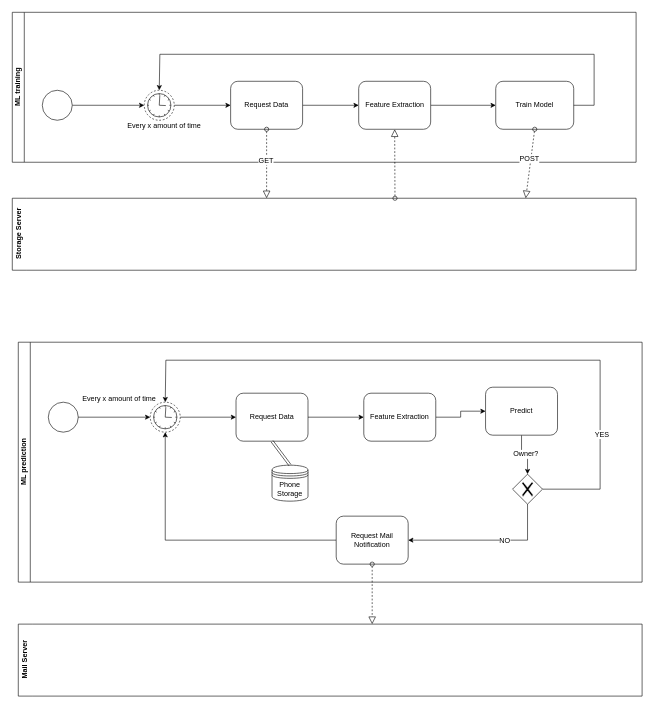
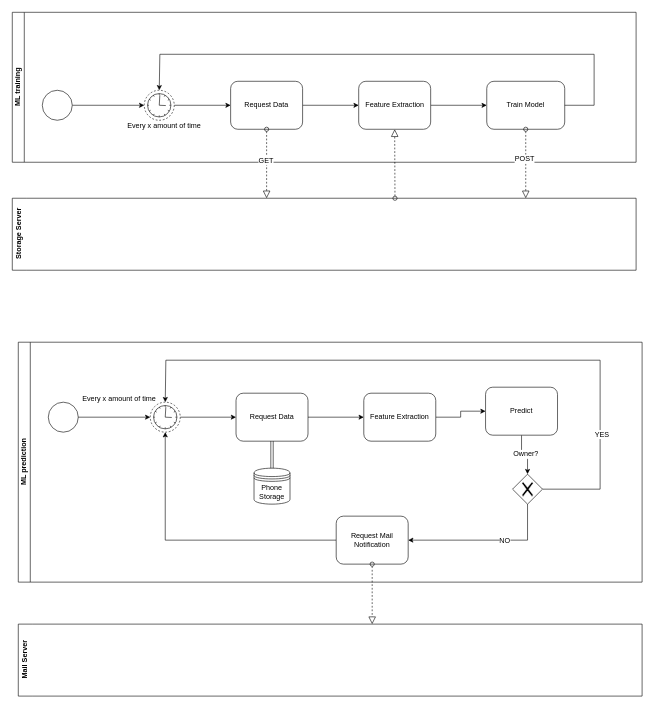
node "Train Model": moved (535, 105) -> (526, 105)
node "Phone Storage": moved (290, 483) -> (272, 486)
